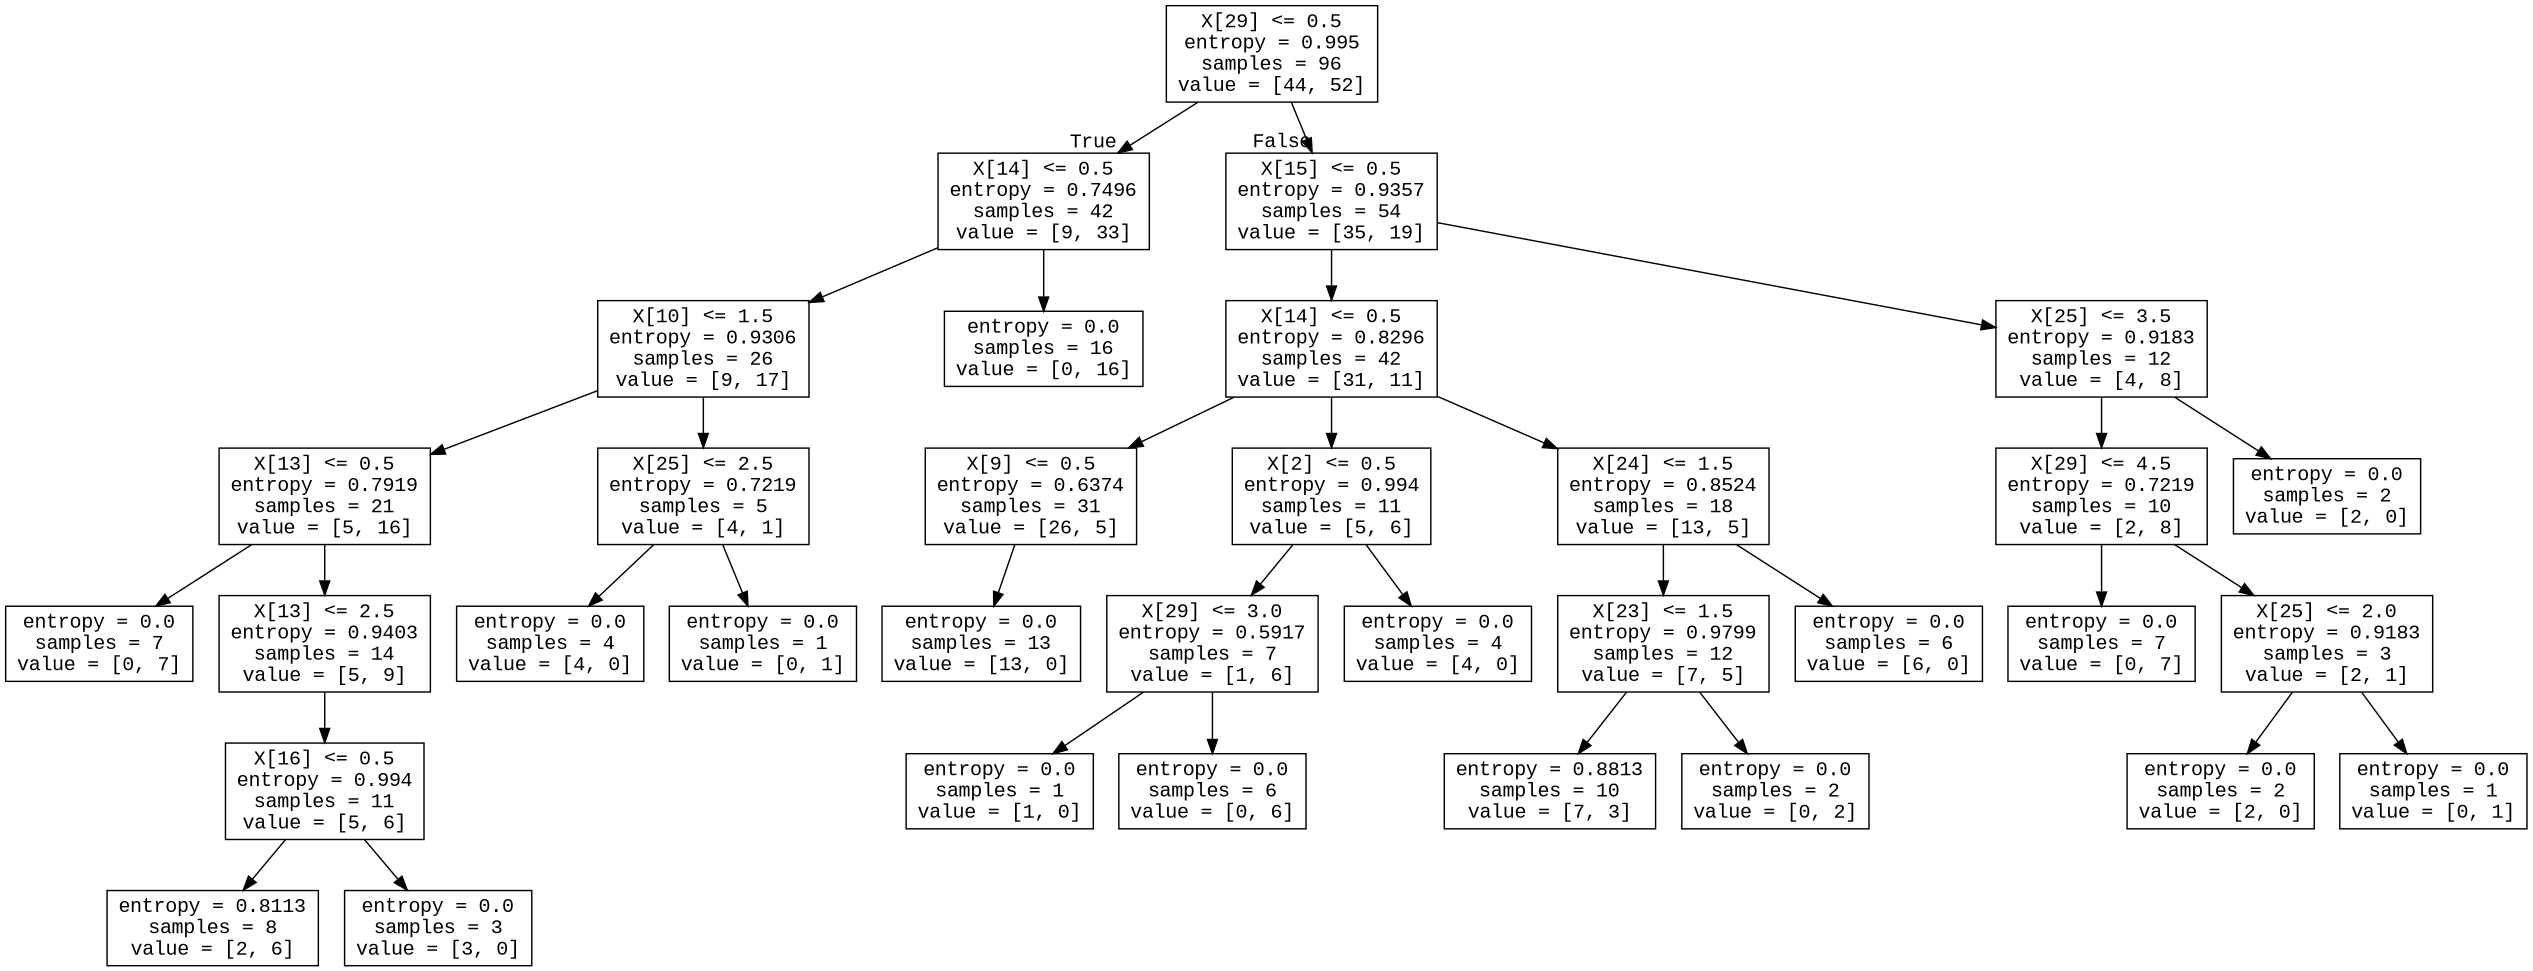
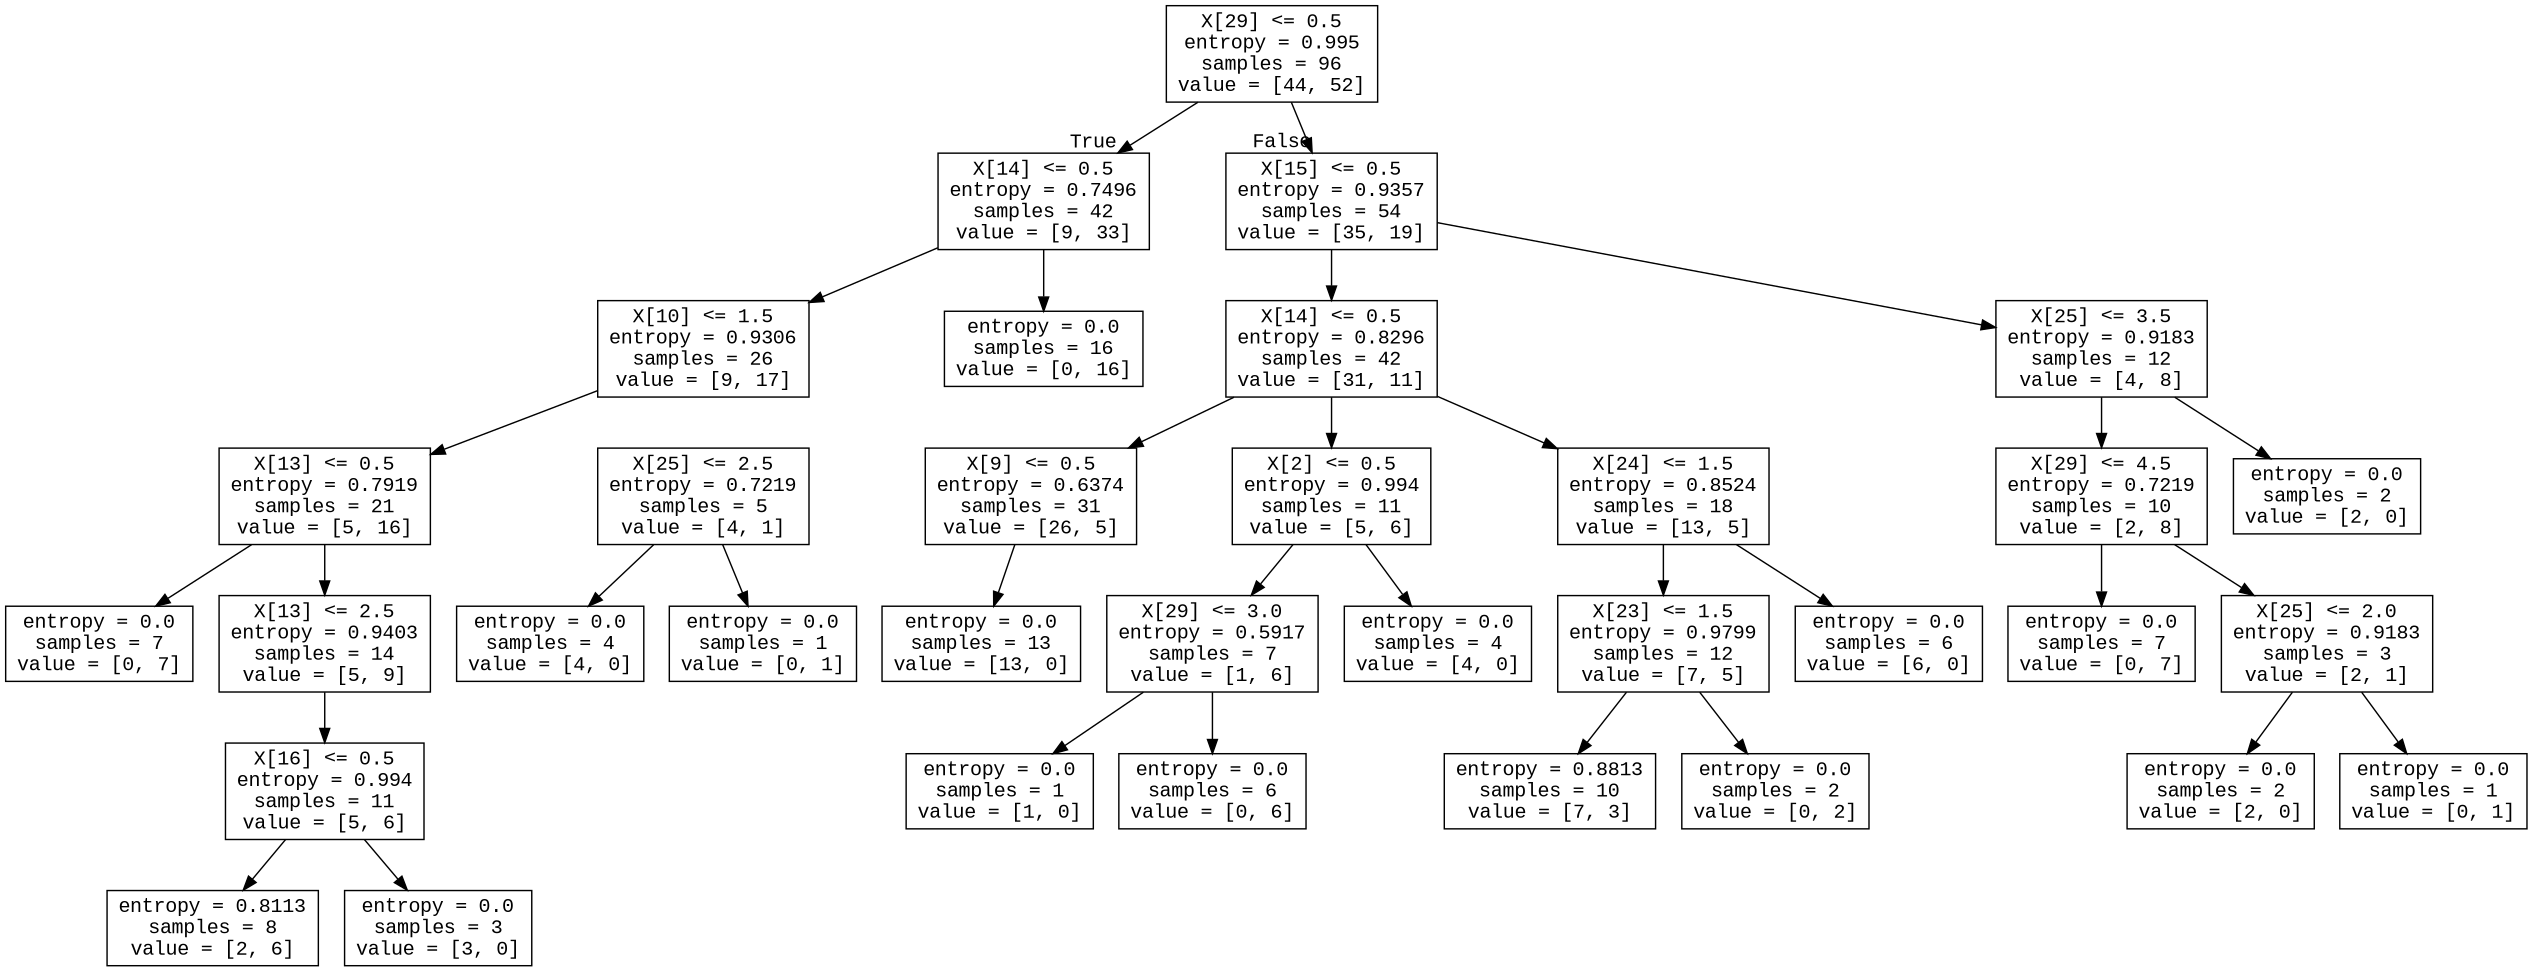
edge "X[10] <= 1.5 entropy = 0.9306 samples = 26 value = [9, 17]" -> "X[25] <= 2.5 entropy = 0.7219 samples = 5 value = [4, 1]": removed
